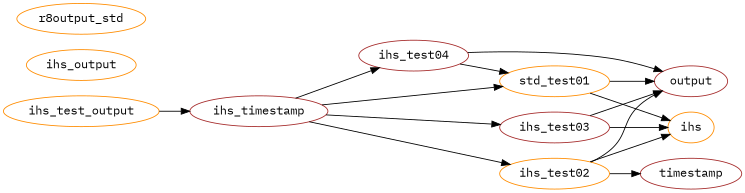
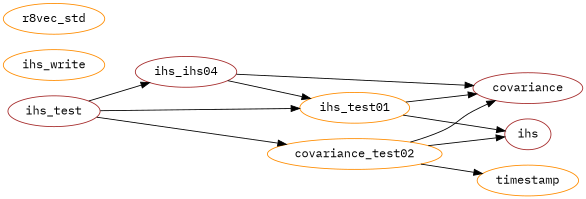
node "r8output_std": label "r8output_std" -> "r8vec_std"
node "ihs_test04": label "ihs_test04" -> "ihs_ihs04"
node "ihs_output": label "ihs_output" -> "ihs_write"
node "std_test01": label "std_test01" -> "ihs_test01"
node "output": label "output" -> "covariance"
node "ihs_test_output": removed
node "ihs_timestamp": label "ihs_timestamp" -> "ihs_test"
node "ihs_test03": removed
node "ihs": color darkorange -> brown
node "ihs_test02": label "ihs_test02" -> "covariance_test02"
node "timestamp": color brown -> darkorange
